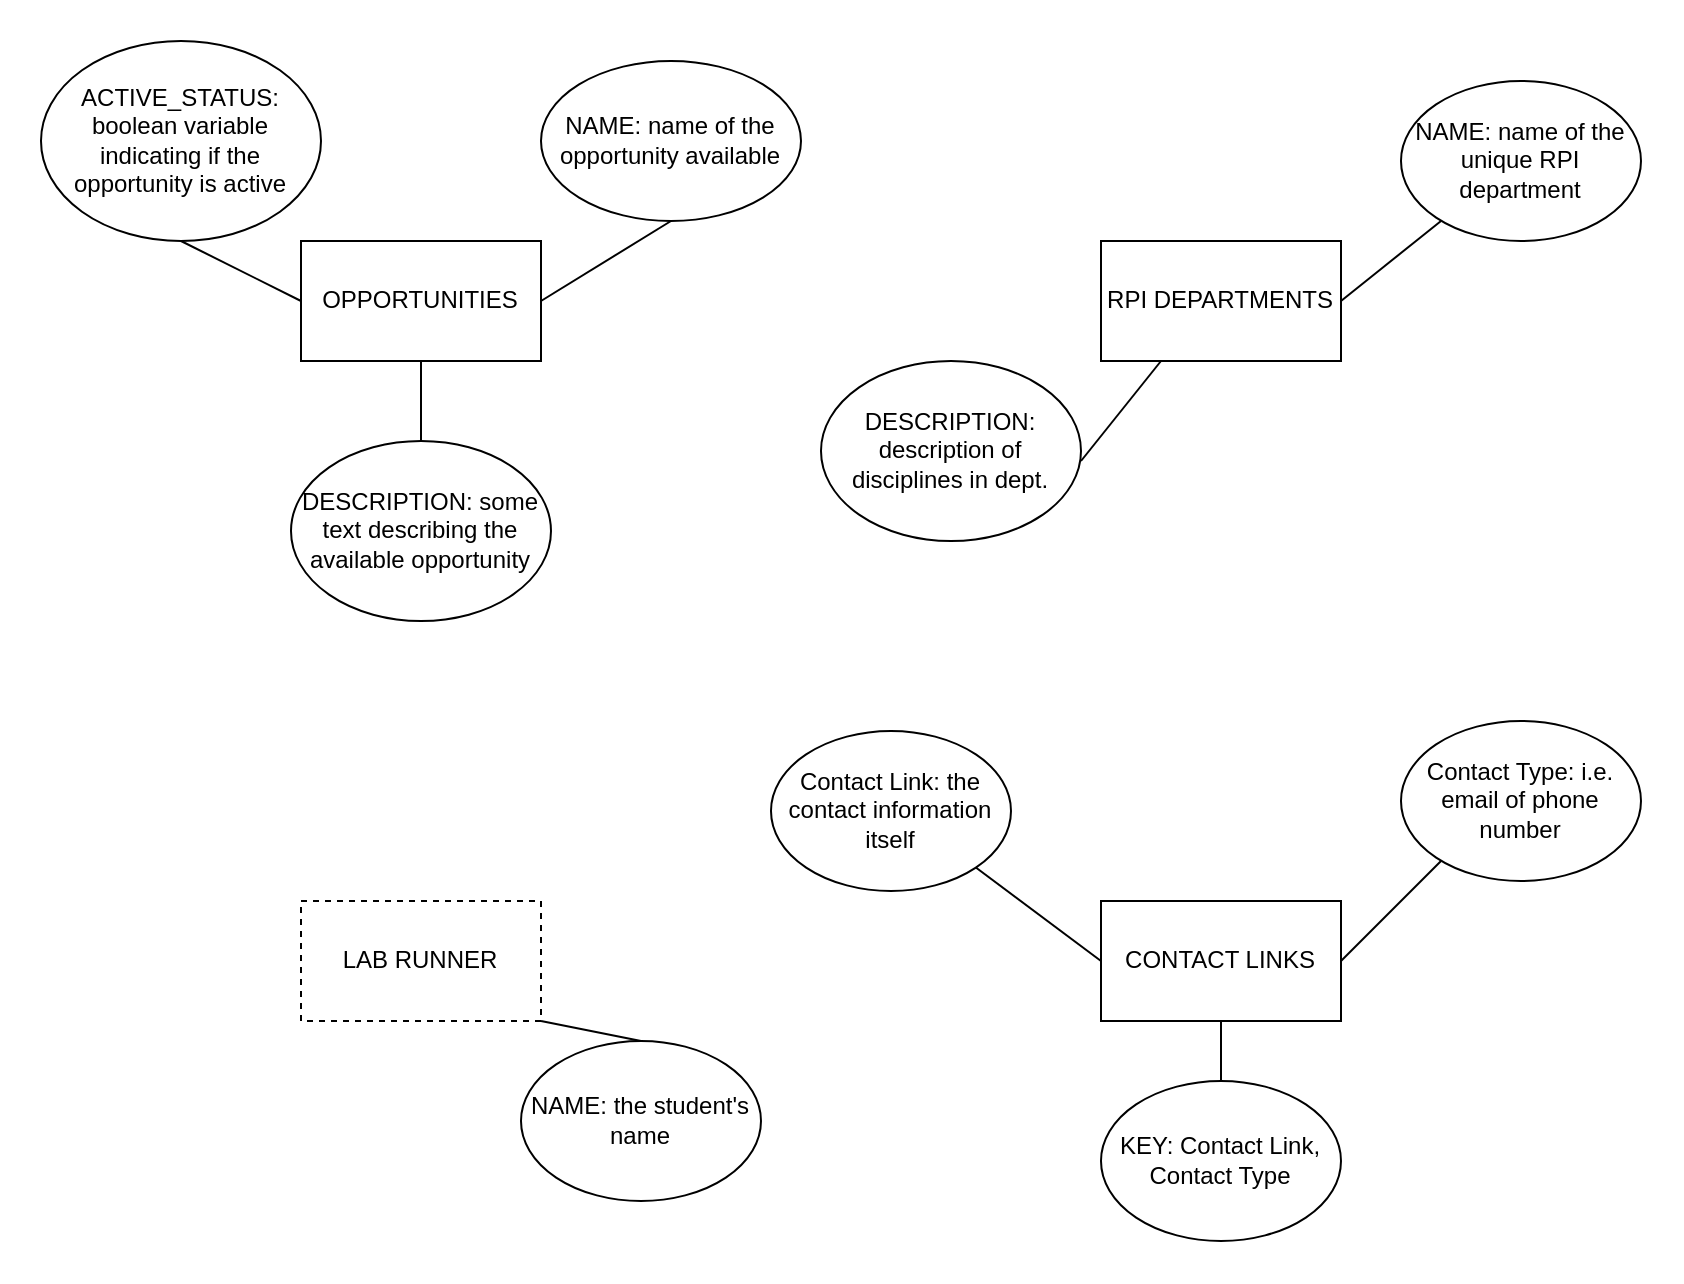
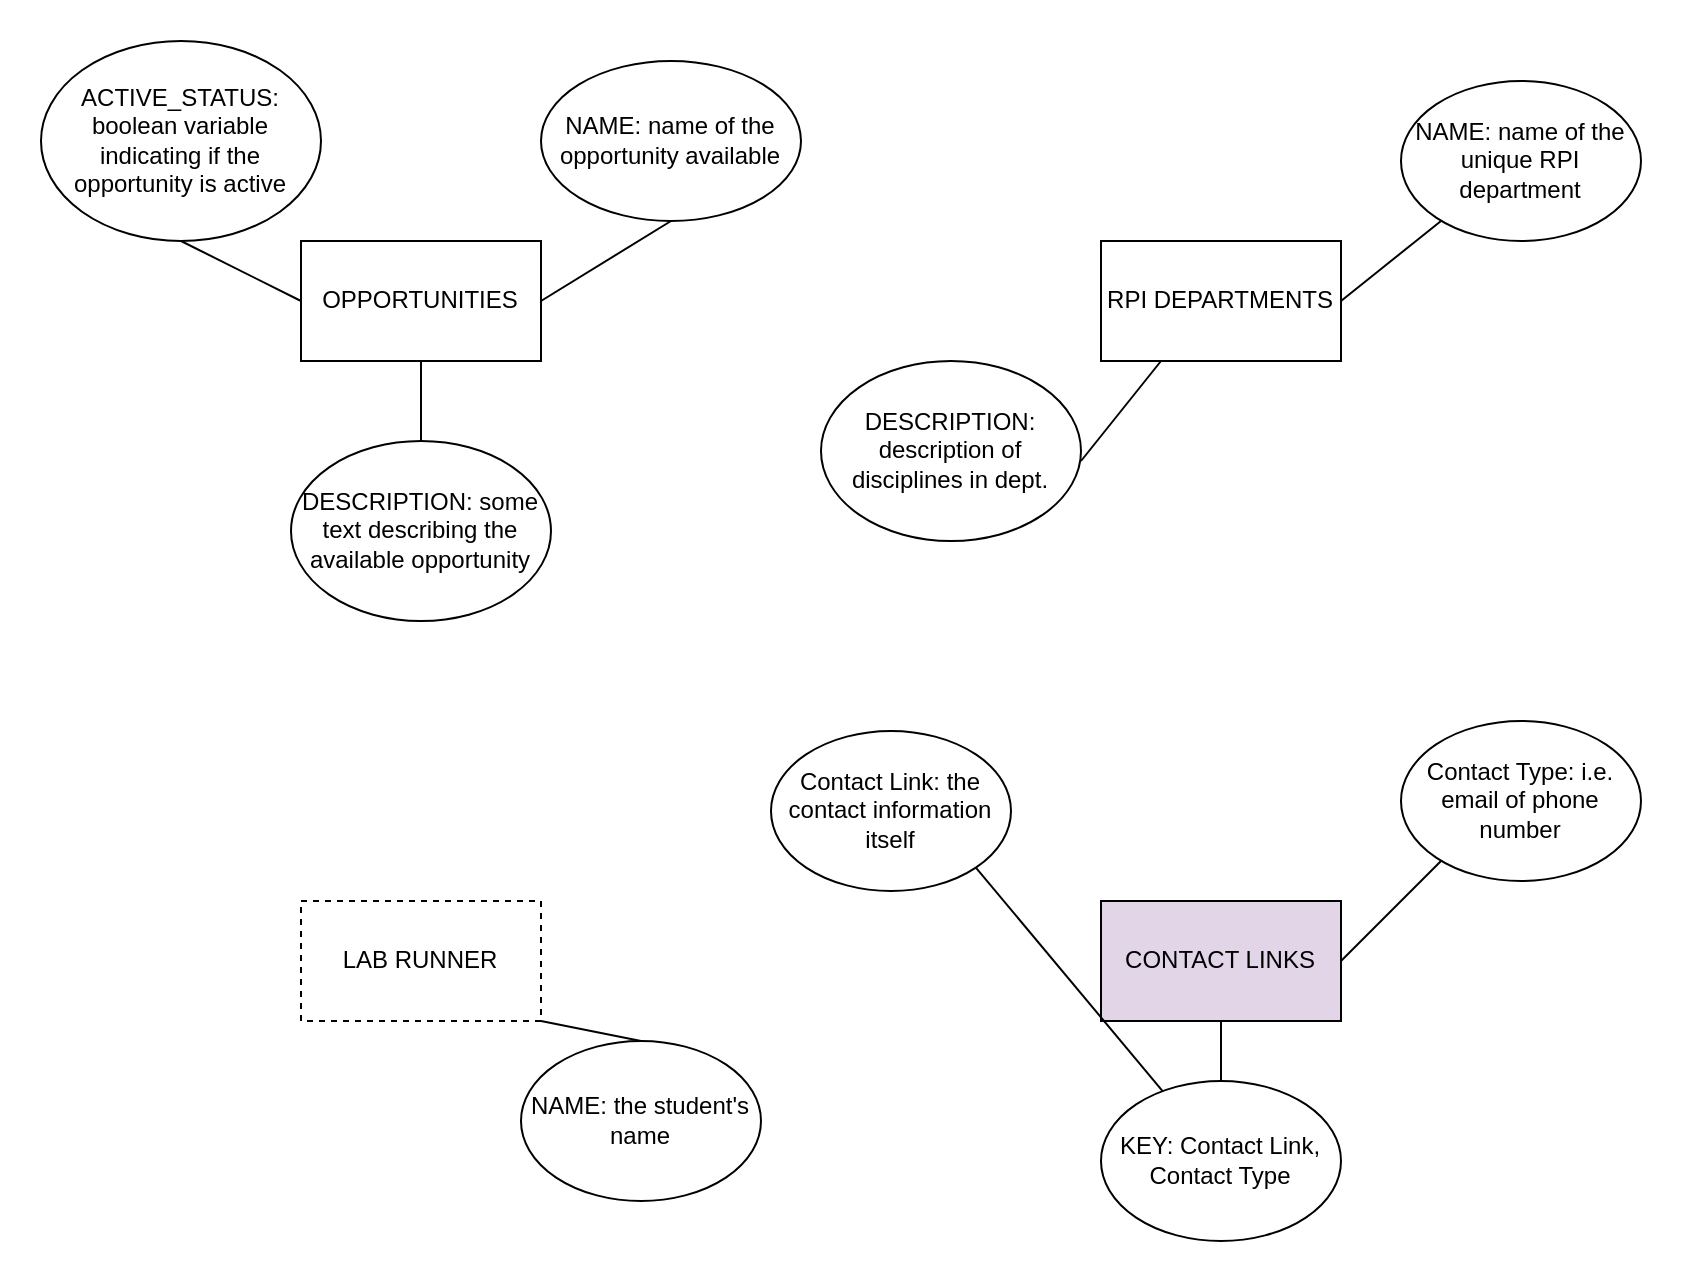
edge "Contact Link: the contact information itself" -- "CONTACT LINKS": now "Contact Link: the contact information itself" -- "KEY: Contact Link, Contact Type"
node "CONTACT LINKS": fillcolor #ffffff -> #e1d5e7
